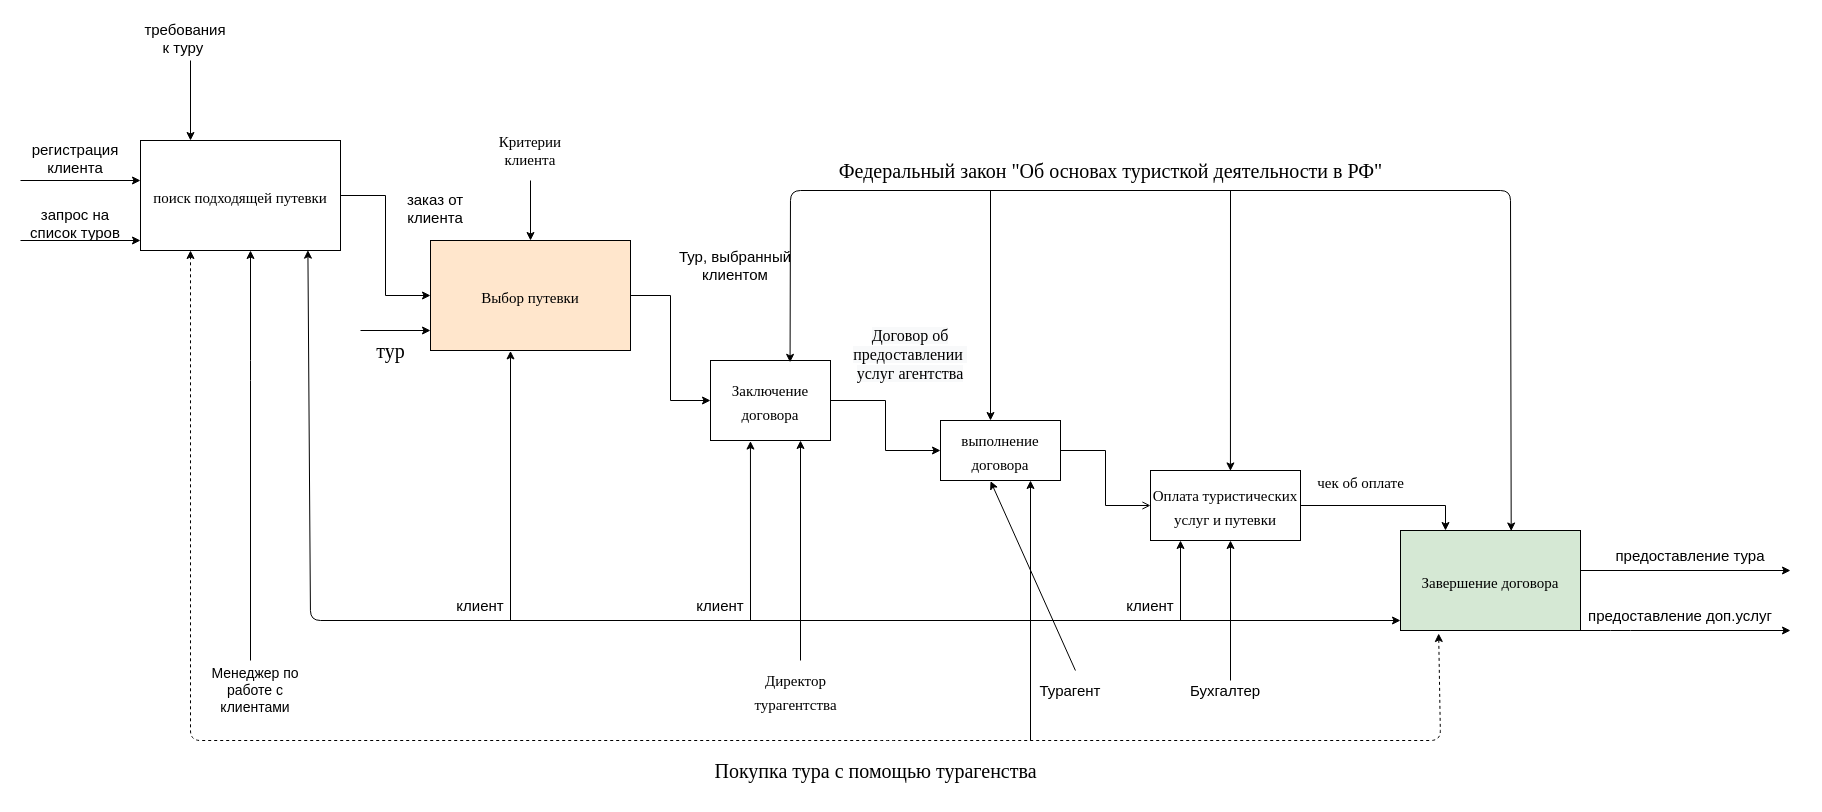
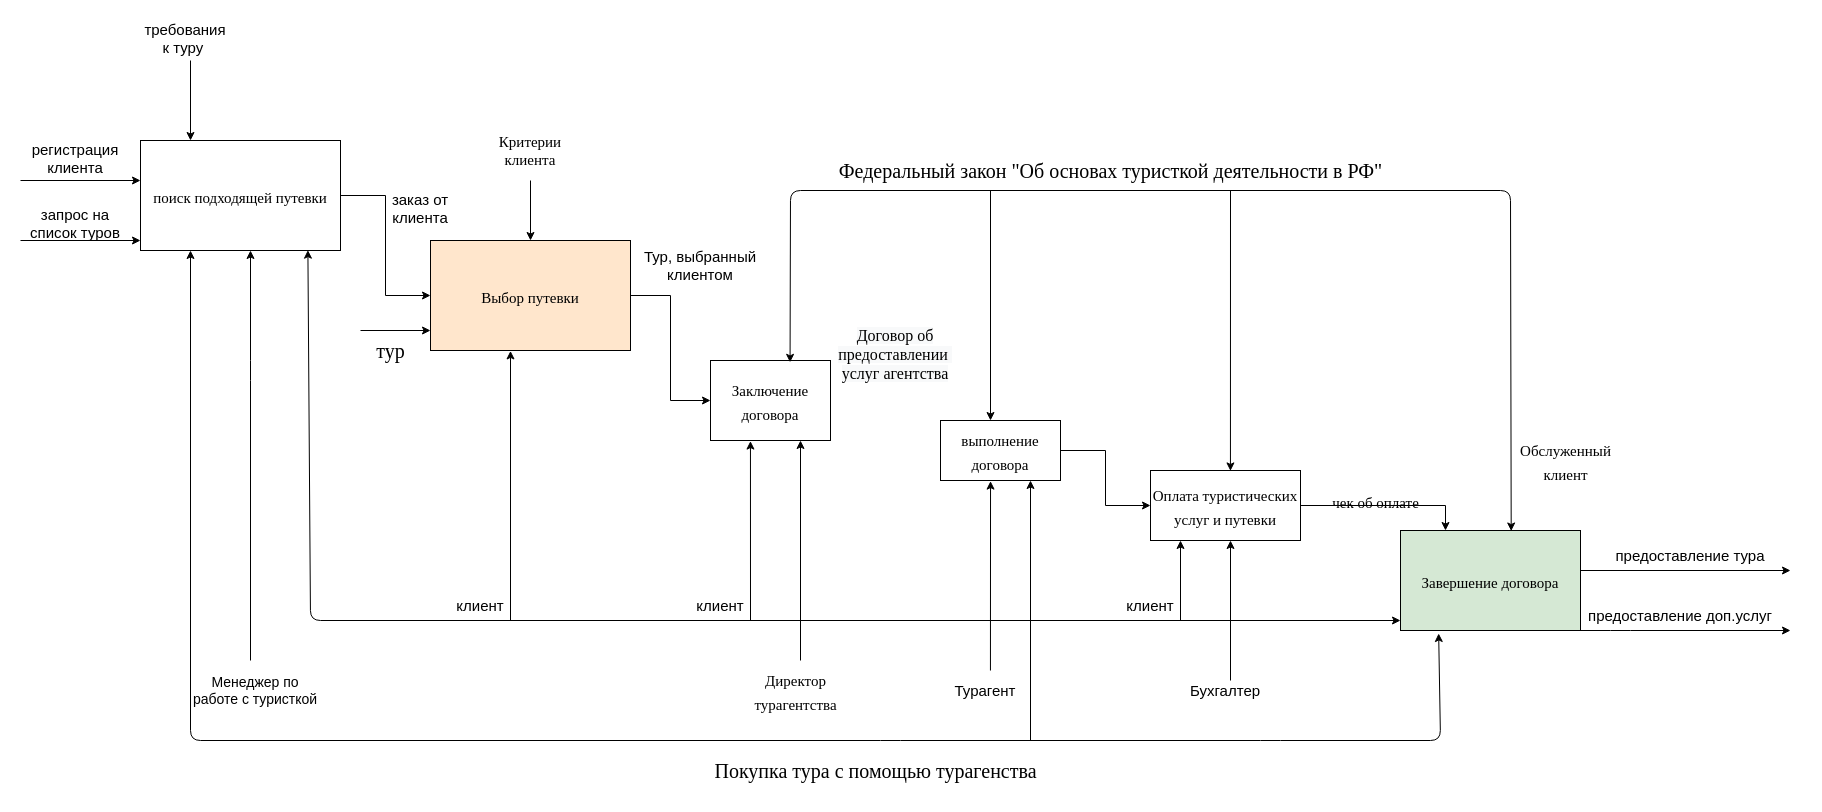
node "заказ от клиента": moved (436, 208) -> (421, 208)
node "Тур, выбранный клиентом": moved (736, 266) -> (701, 266)
node "Договор обпредоставлении услуг агентства": moved (911, 363) -> (896, 363)
edge "Заключение договора" -> "выполнение договора": removed
node "Обслуженный клиент": added
node "чек об оплате": moved (1361, 481) -> (1376, 501)
edge "выполнение договора" -> "Оплата туристических услуг и путевки": arrowhead open -> classic
node "Менеджер по работе с клиентами": label "Менеджер по работе с клиентами" -> "Менеджер по работе с туристкой"
node "Турагент": moved (1071, 691) -> (986, 691)
edge "поиск подходящей путевки" -- "Завершение договора": style dashed -> solid
